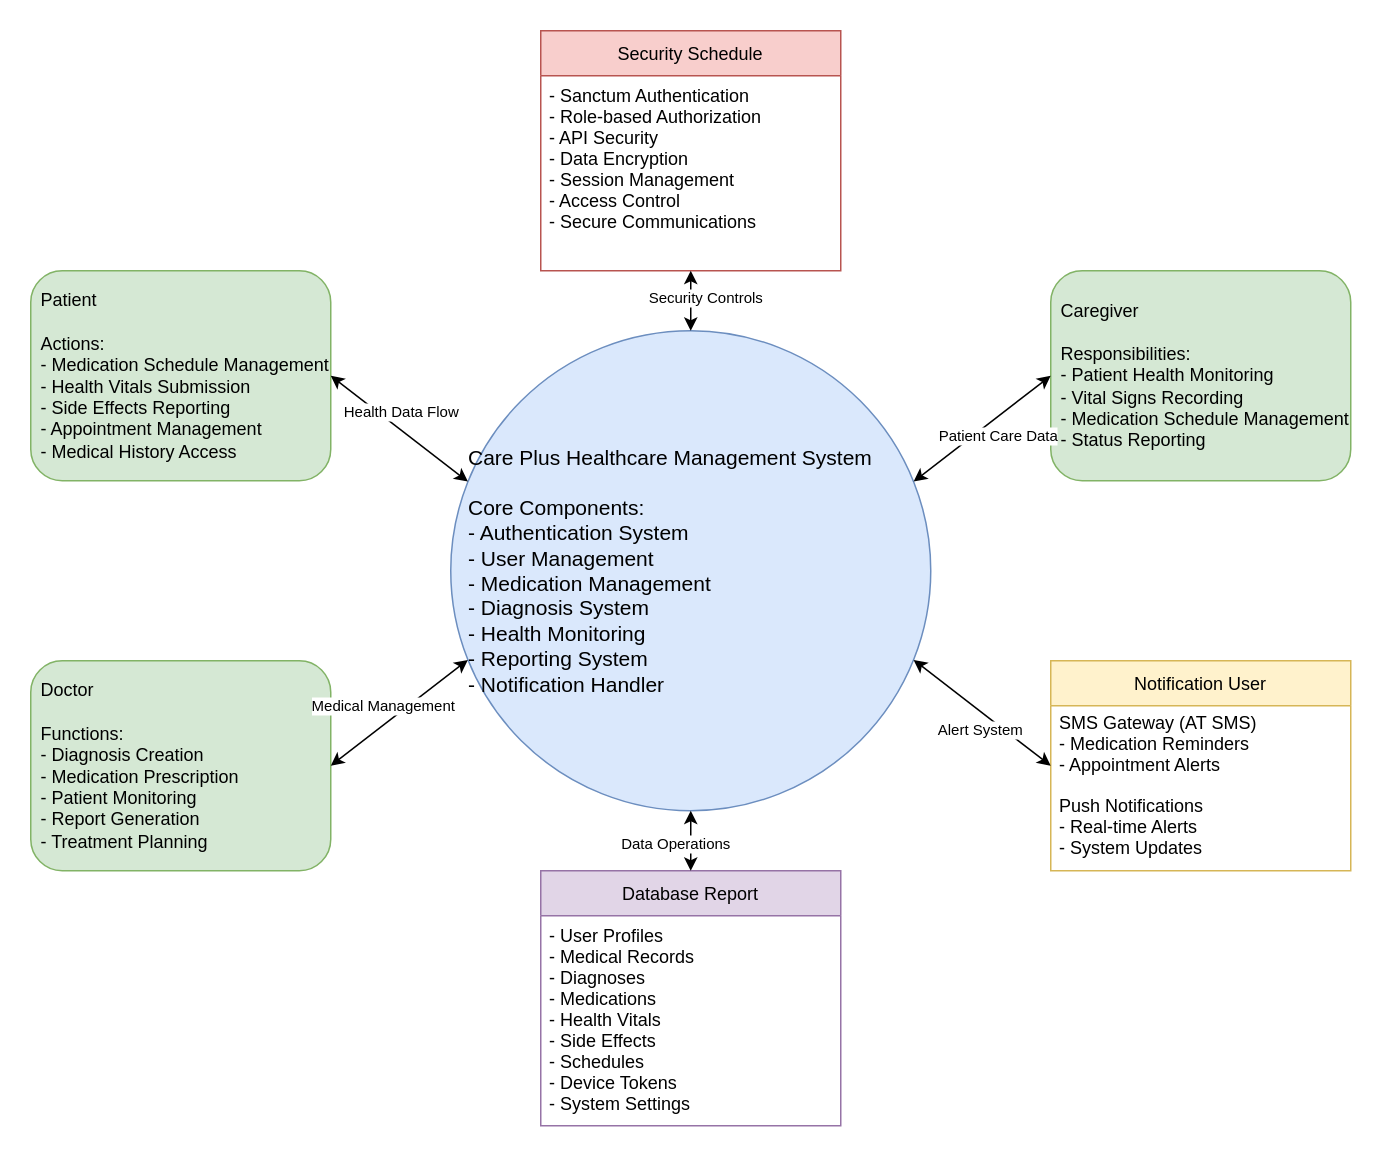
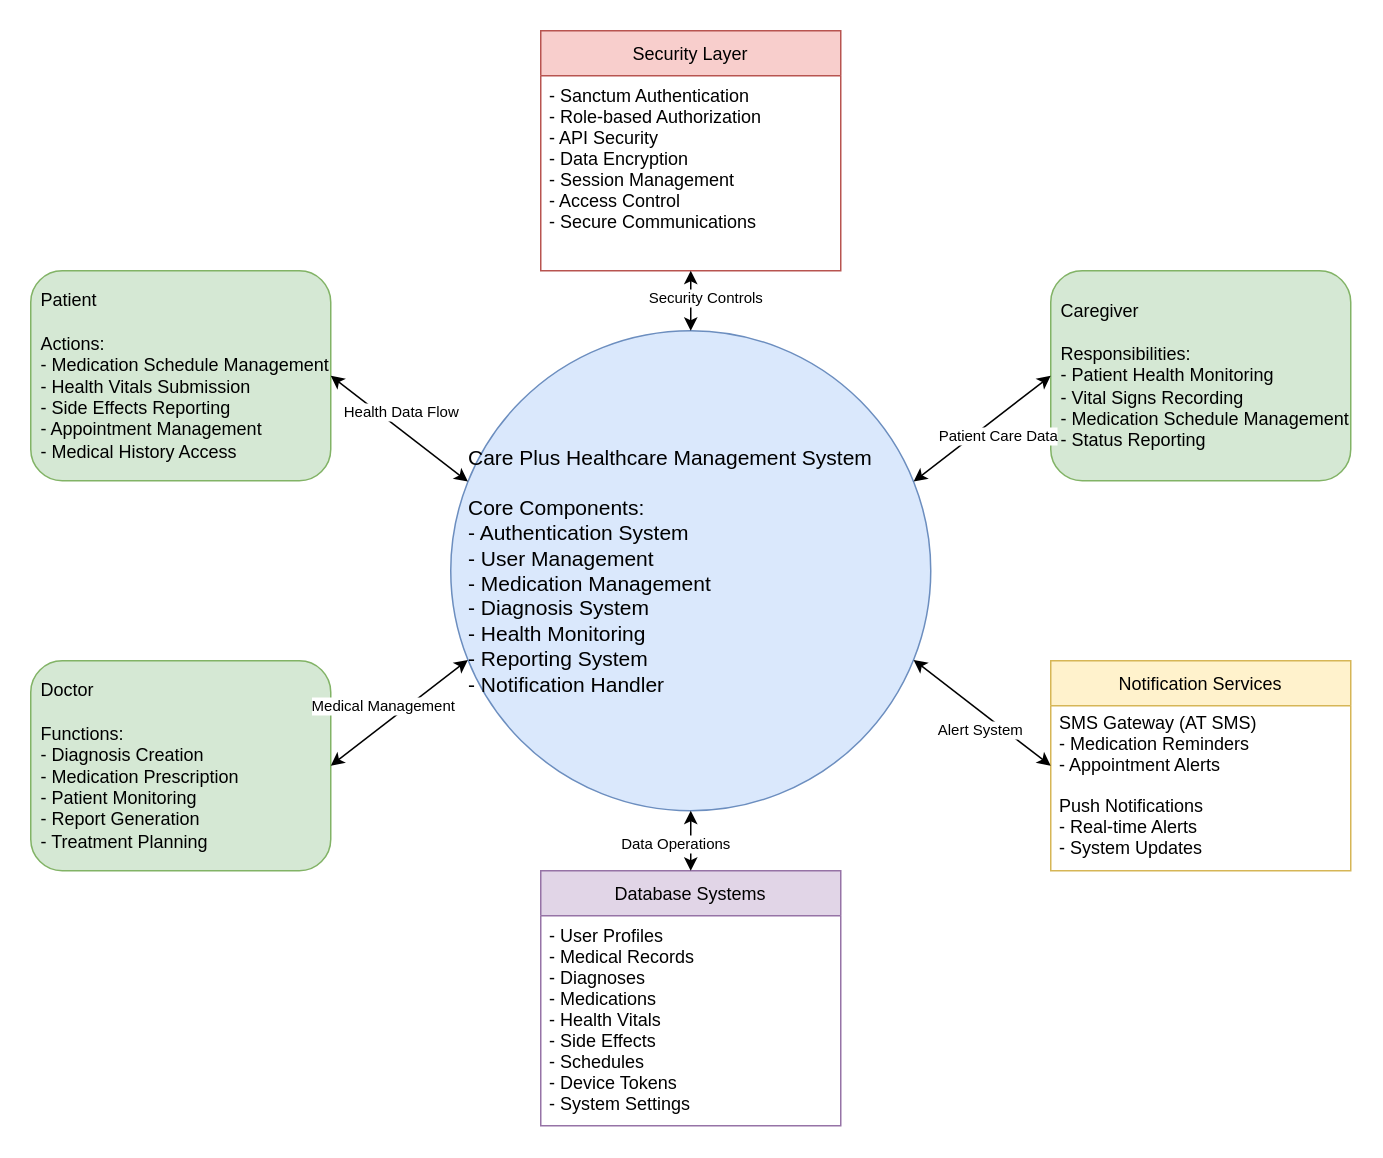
node "Security Schedule": label "Security Schedule" -> "Security Layer"
node "Notification User": label "Notification User" -> "Notification Services"
node "Database Report": label "Database Report" -> "Database Systems"
